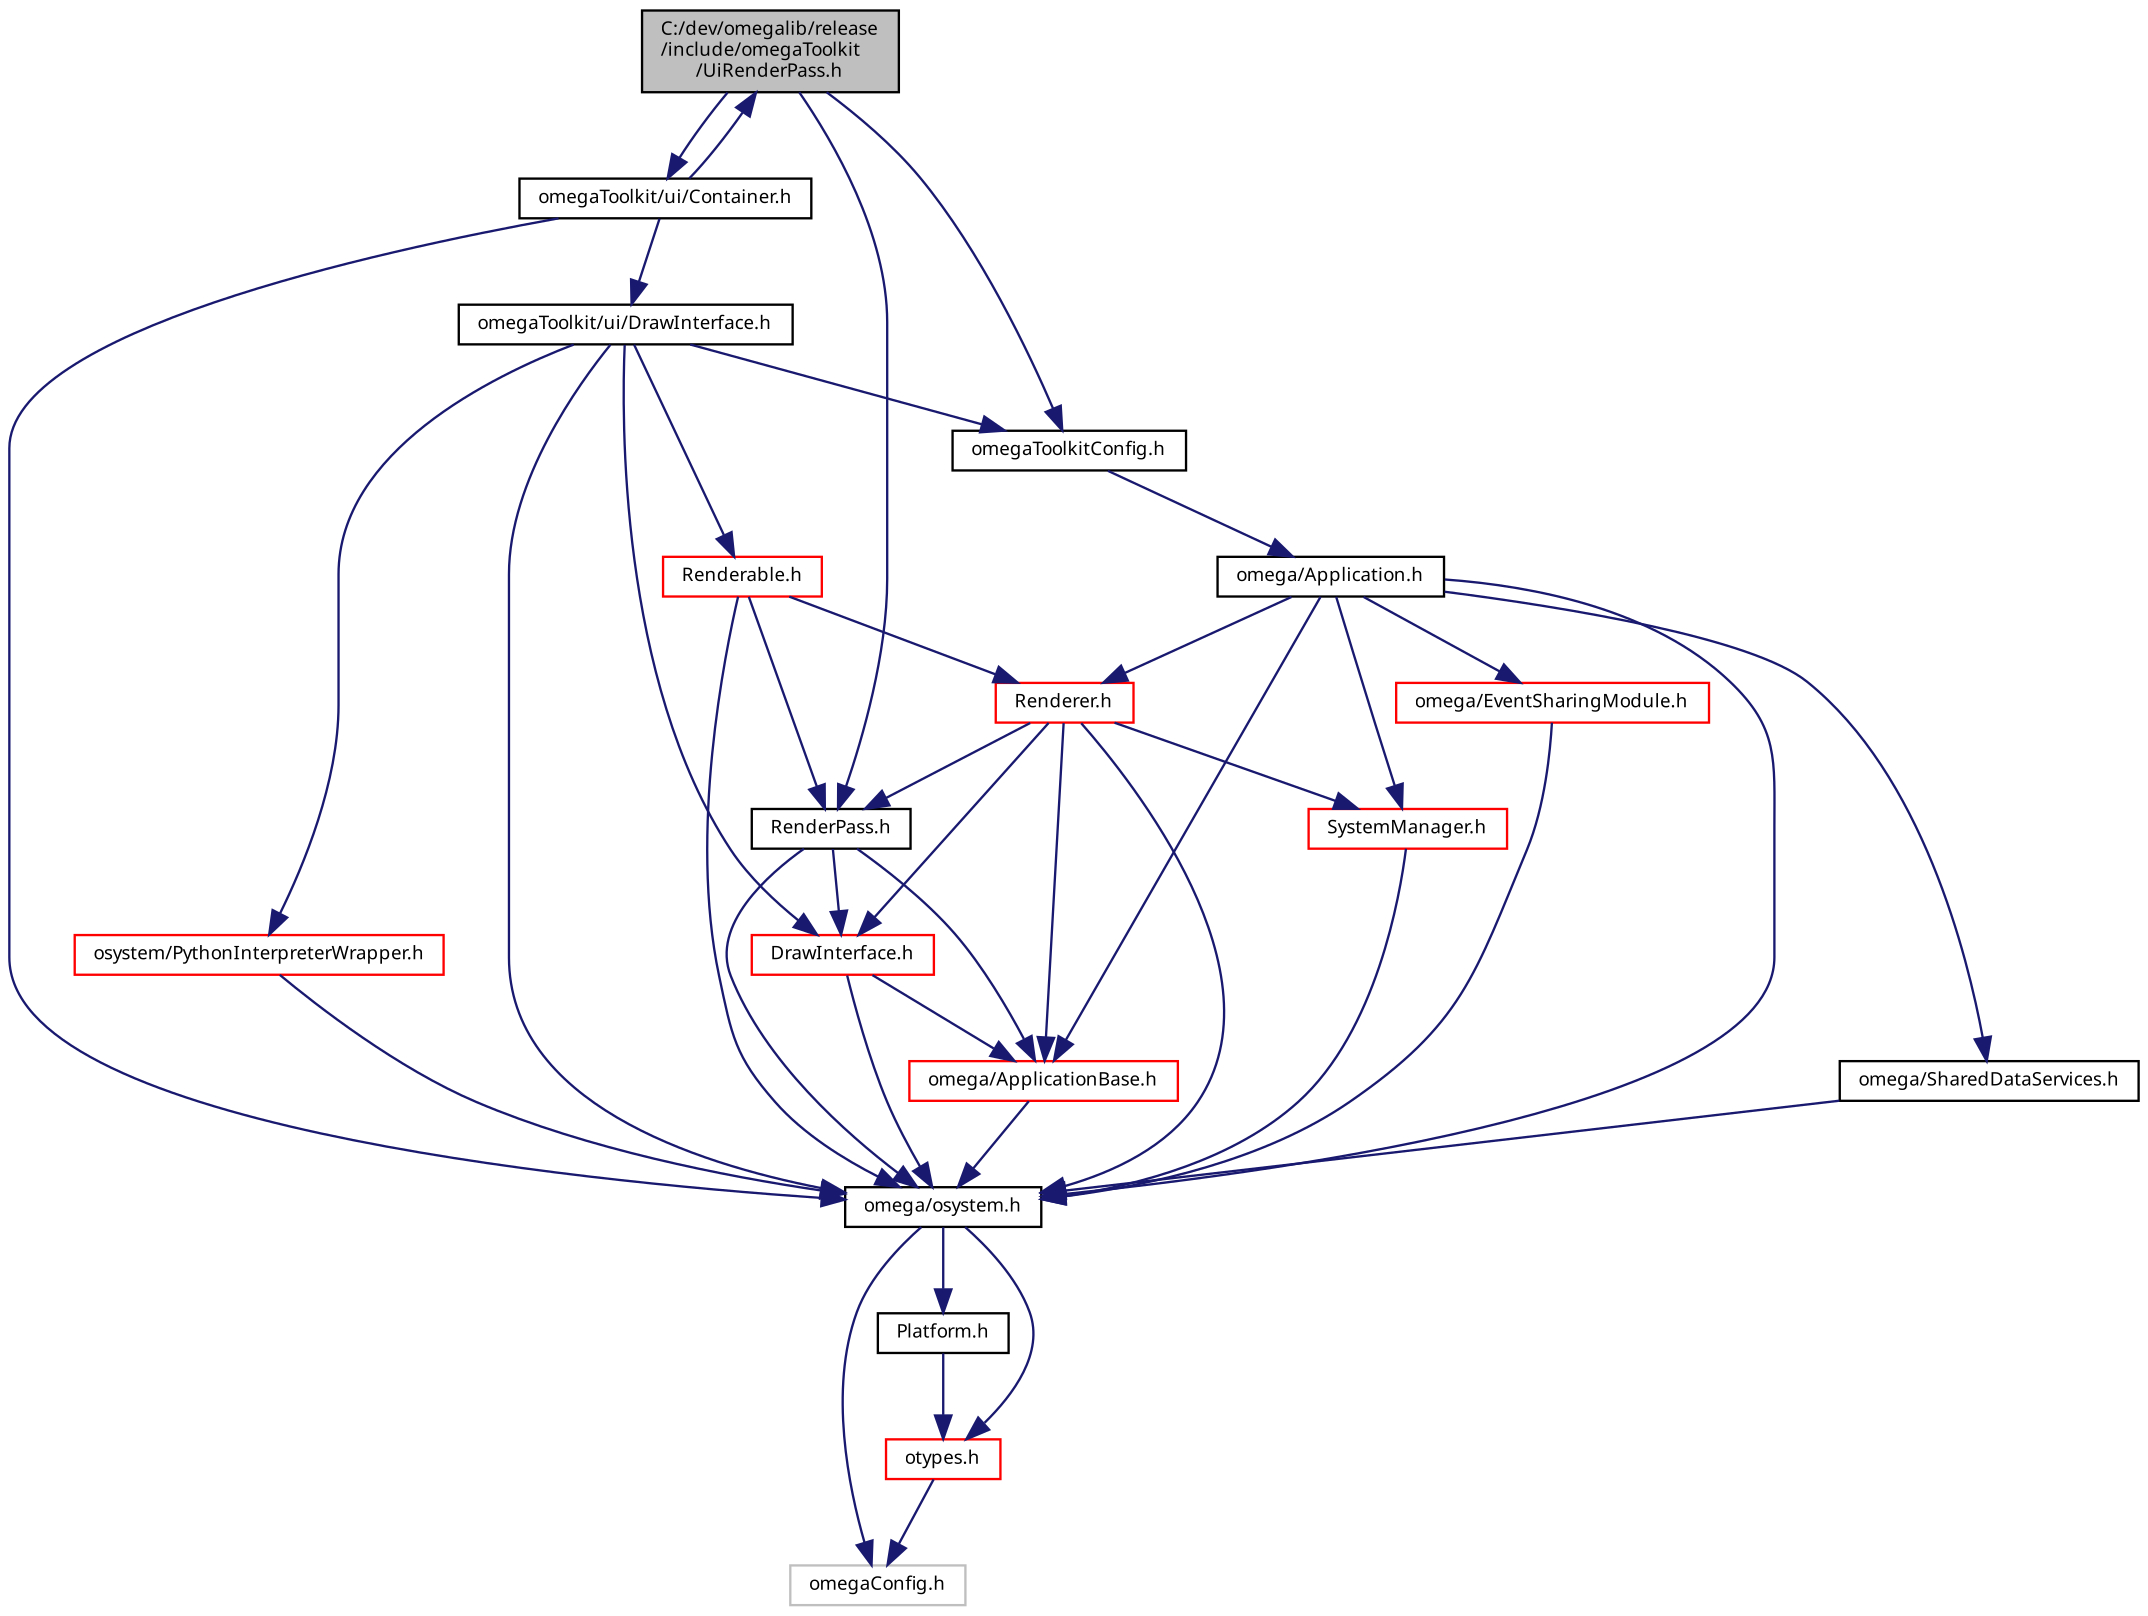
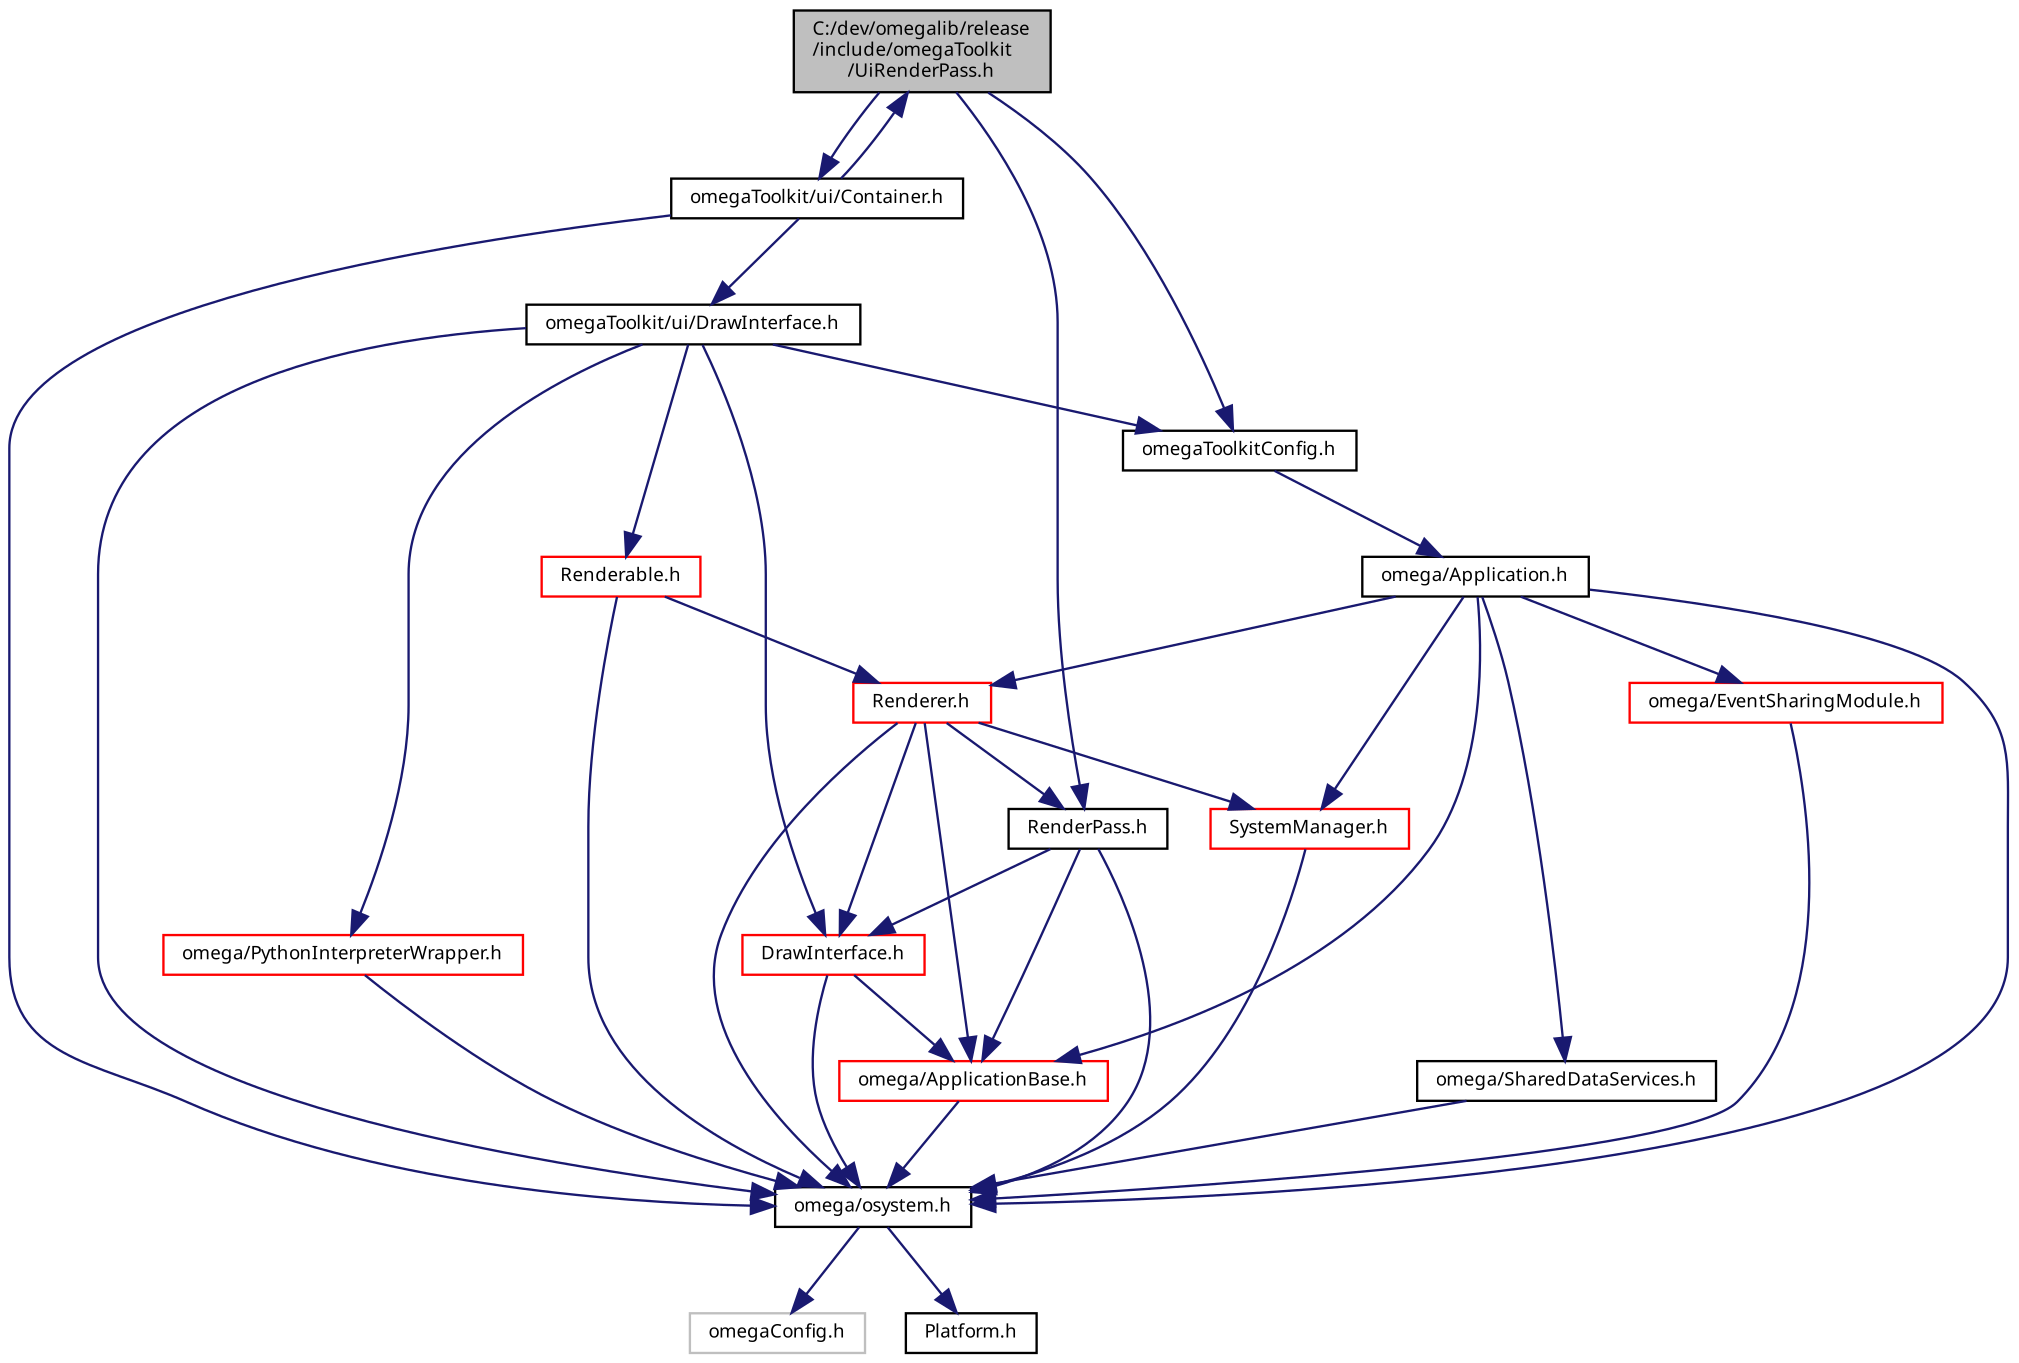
edge "Renderable.h" -> "RenderPass.h": removed
node "osystem/PythonInterpreterWrapper.h": label "osystem/PythonInterpreterWrapper.h" -> "omega/PythonInterpreterWrapper.h"
node "otypes.h": removed
